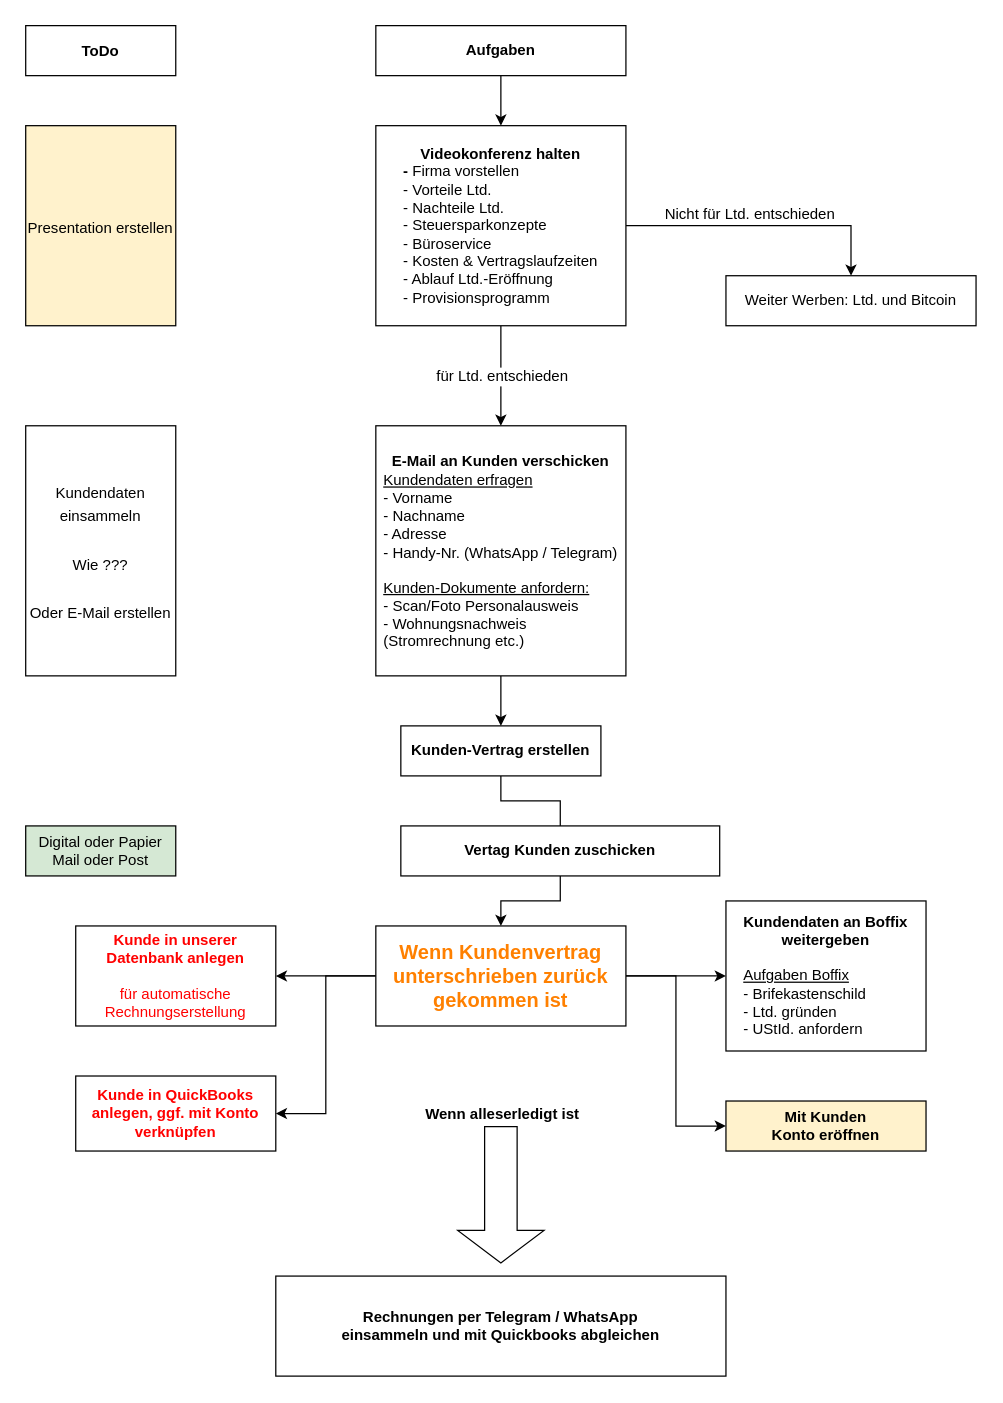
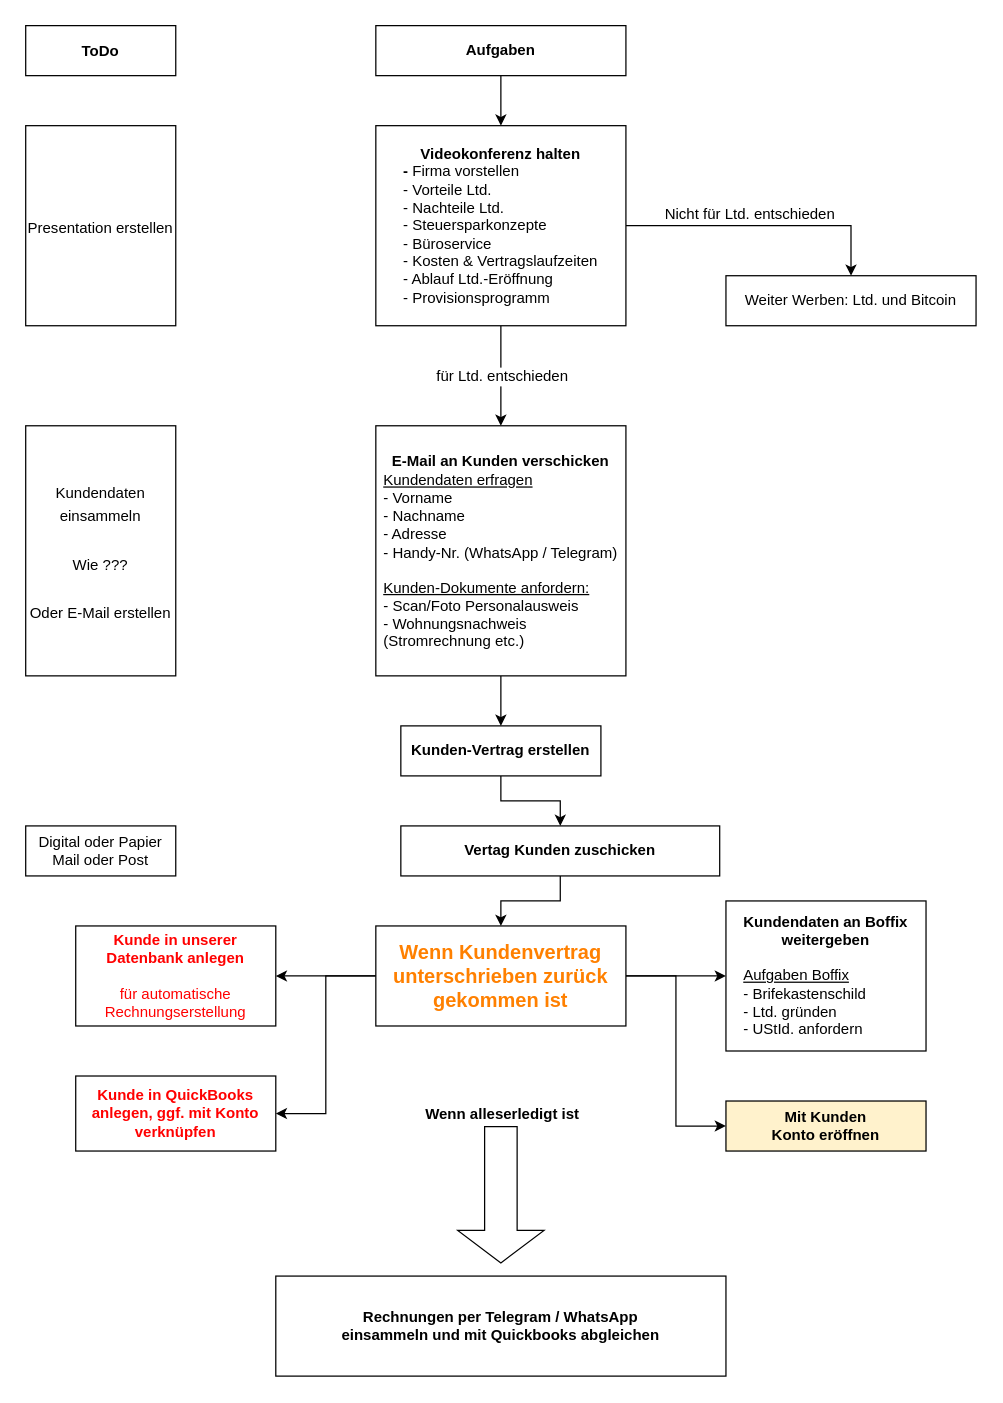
node "Presentation erstellen": fillcolor #fff2cc -> #ffffff
edge "Kunden-Vertrag erstellen" -- "Vertag Kunden zuschicken": arrowhead none -> classic
node "Digital oder Papier Mail oder Post": fillcolor #d5e8d4 -> #ffffff
